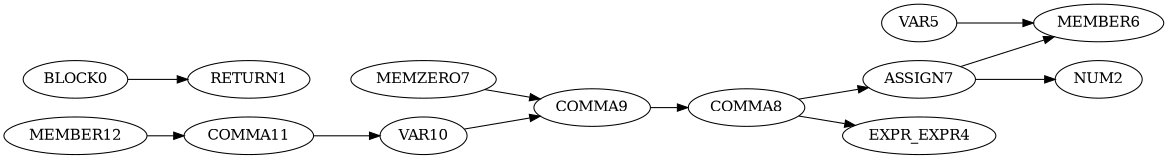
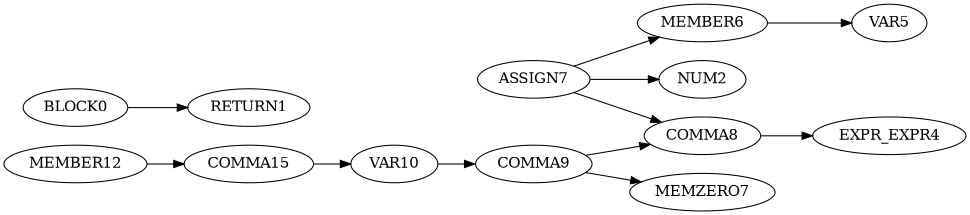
edge "VAR5" -> "MEMBER6": reversed
edge "MEMZERO7" -> "COMMA9": reversed
edge "COMMA8" -> "ASSIGN7": reversed
node "COMMA11": label "COMMA11" -> "COMMA15"
